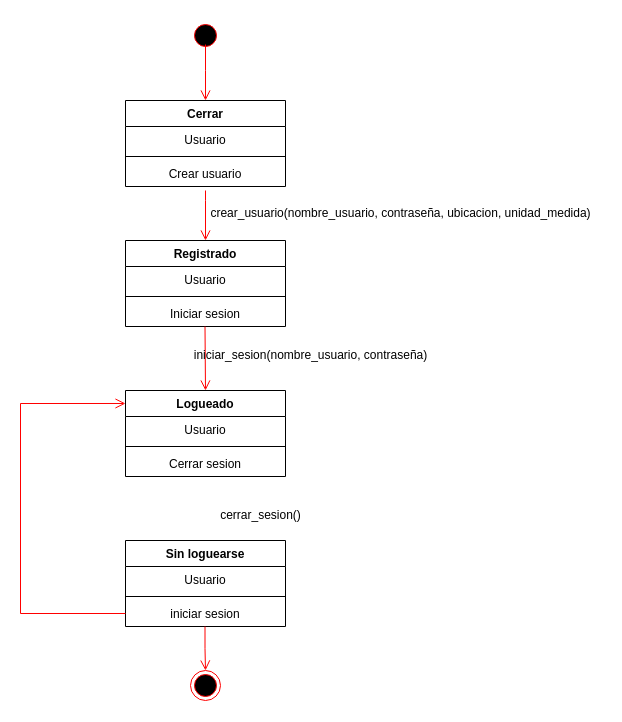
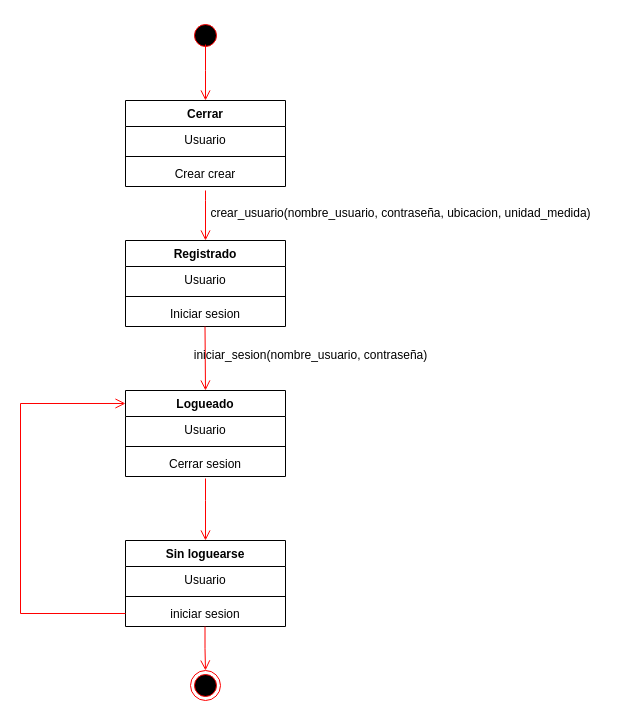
node "Crear usuario": label "Crear usuario" -> "Crear crear"
edge "Cerrar sesion" -> "Sin loguearse": added
node "cerrar_sesion()": removed
